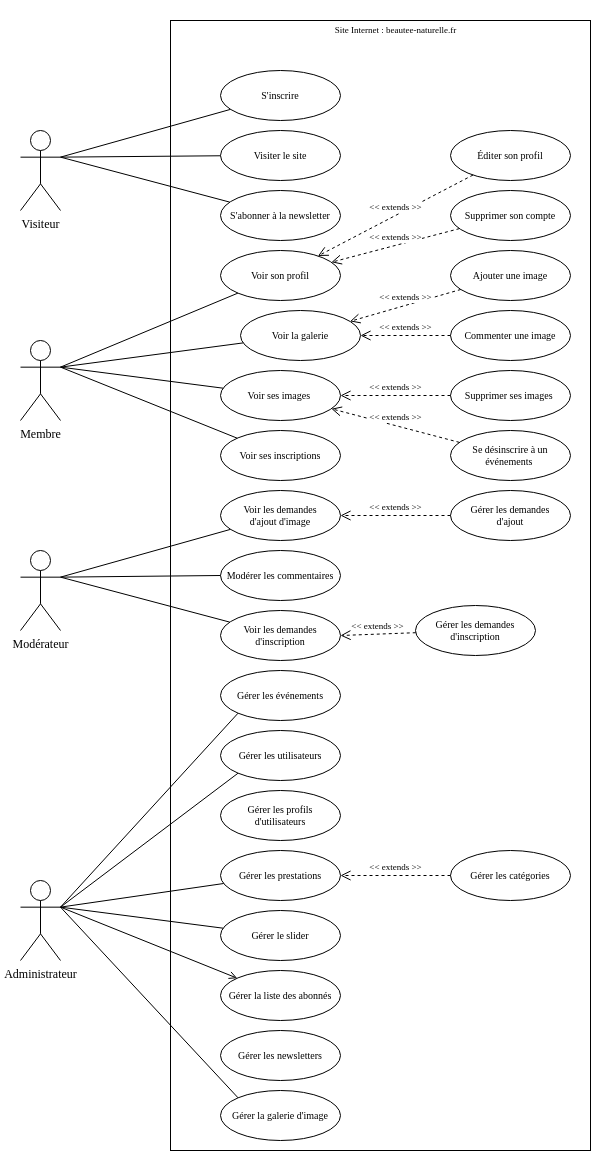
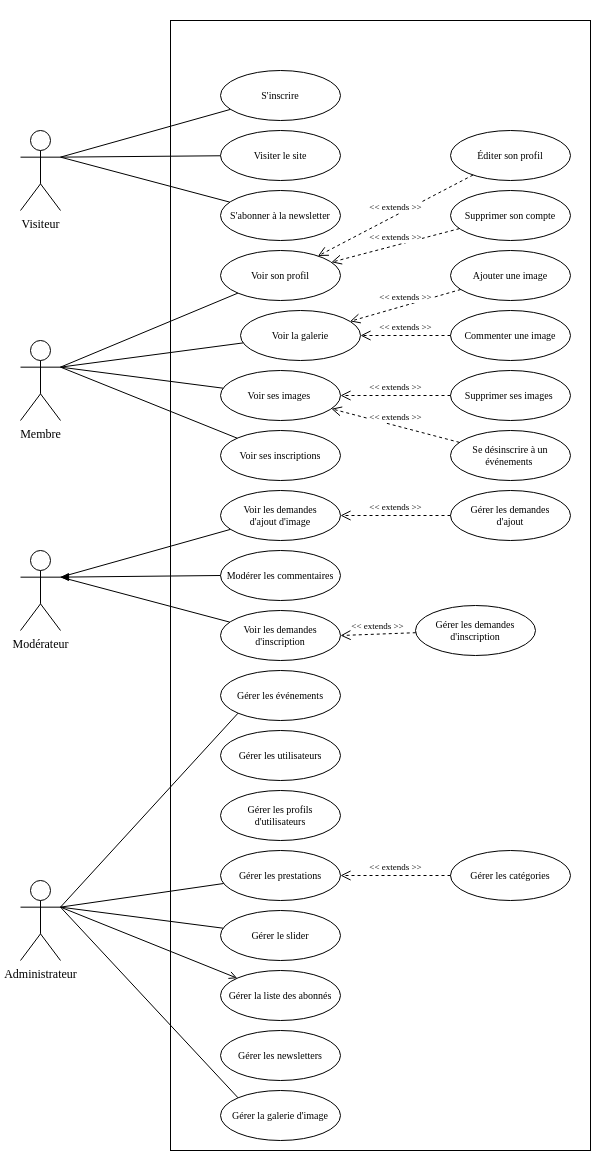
node "Site Internet : beautee-naturelle.fr": removed
edge "Modérer les commentaires" -- "Modérateur": arrowhead none -> block
edge "Gérer les utilisateurs" -- "Administrateur": removed
